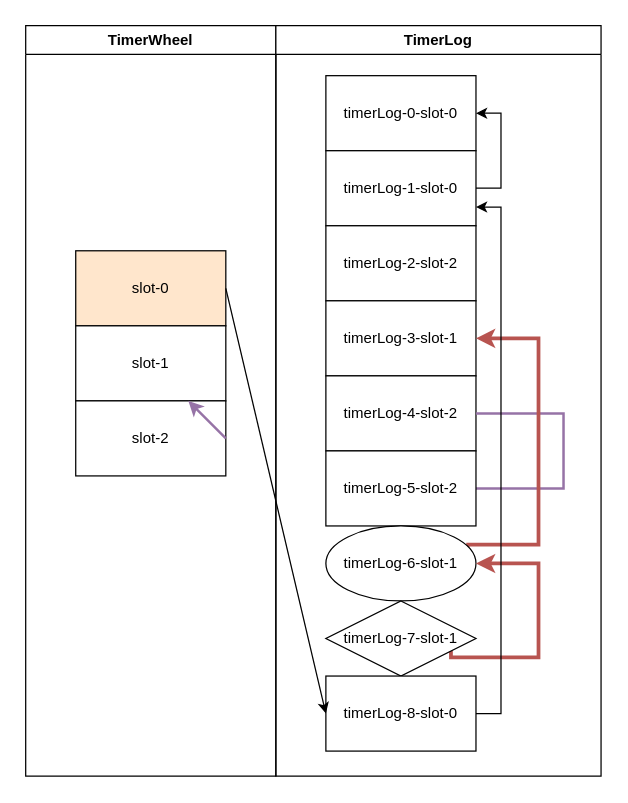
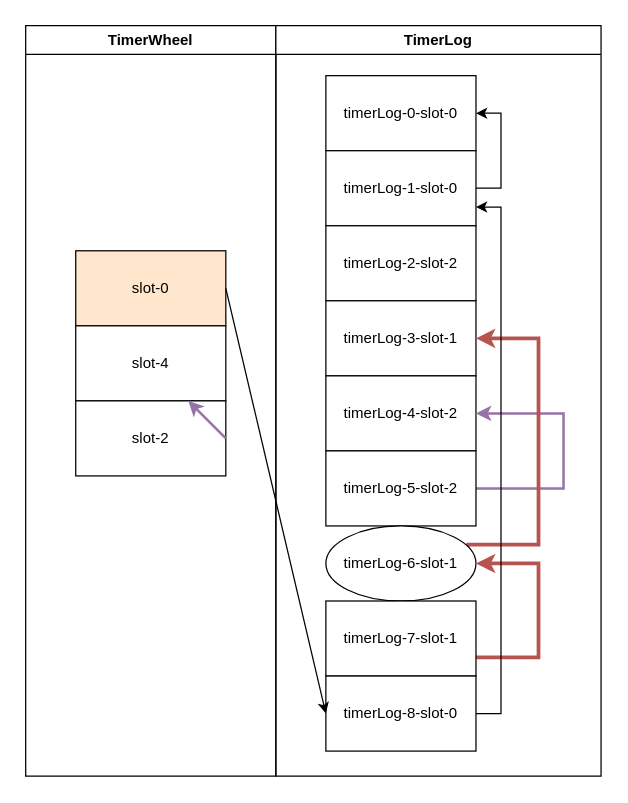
node "slot-1": label "slot-1" -> "slot-4"
edge "timerLog-4-slot-2" -- "timerLog-5-slot-2": arrowhead none -> classic
node "timerLog-7-slot-1": shape diamond -> rectangle
